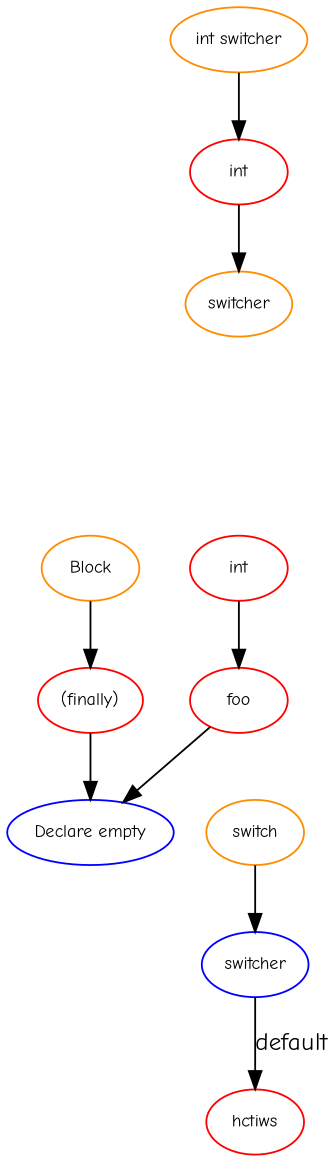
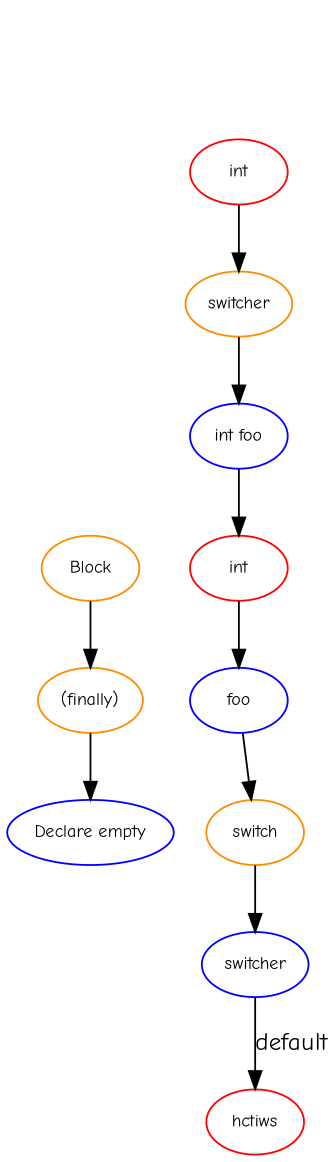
node "int switcher": removed
node "int foo": added
node "(finally)": color red -> darkorange
node "foo": color red -> blue
edge "foo" -> "Declare empty": now "foo" -> "switch"
